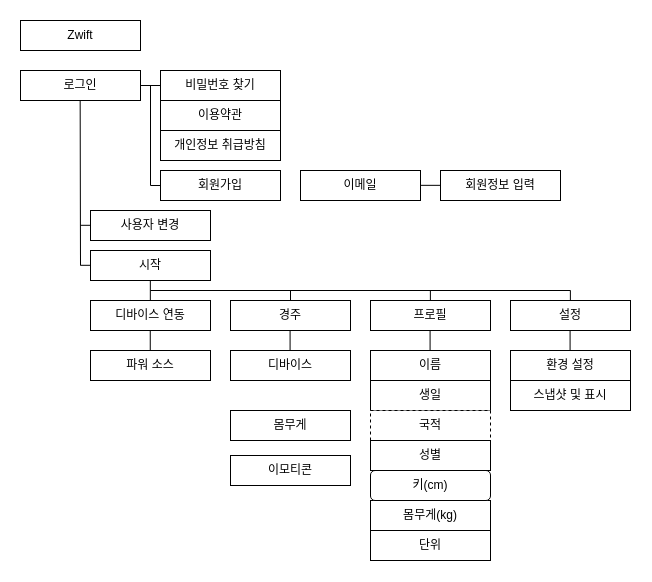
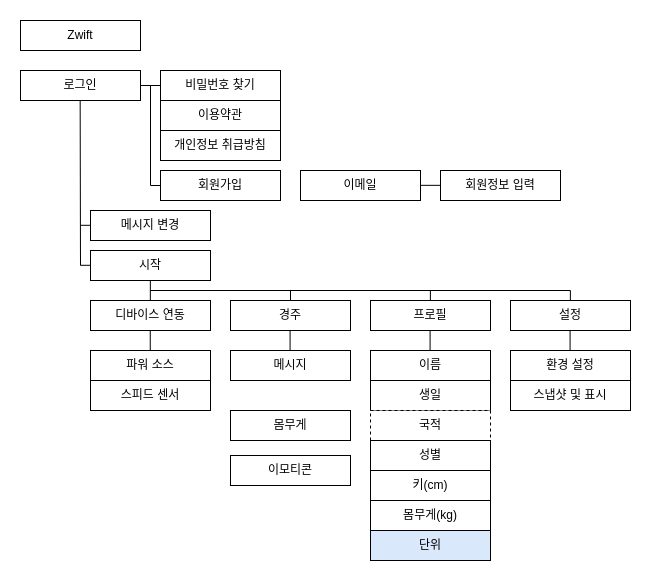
node "사용자 변경": label "사용자 변경" -> "메시지 변경"
node "디바이스": label "디바이스" -> "메시지"
node "스피드 센서": added
node "키(cm)": shape rounded rectangle -> rectangle
node "단위": fillcolor #ffffff -> #dae8fc
